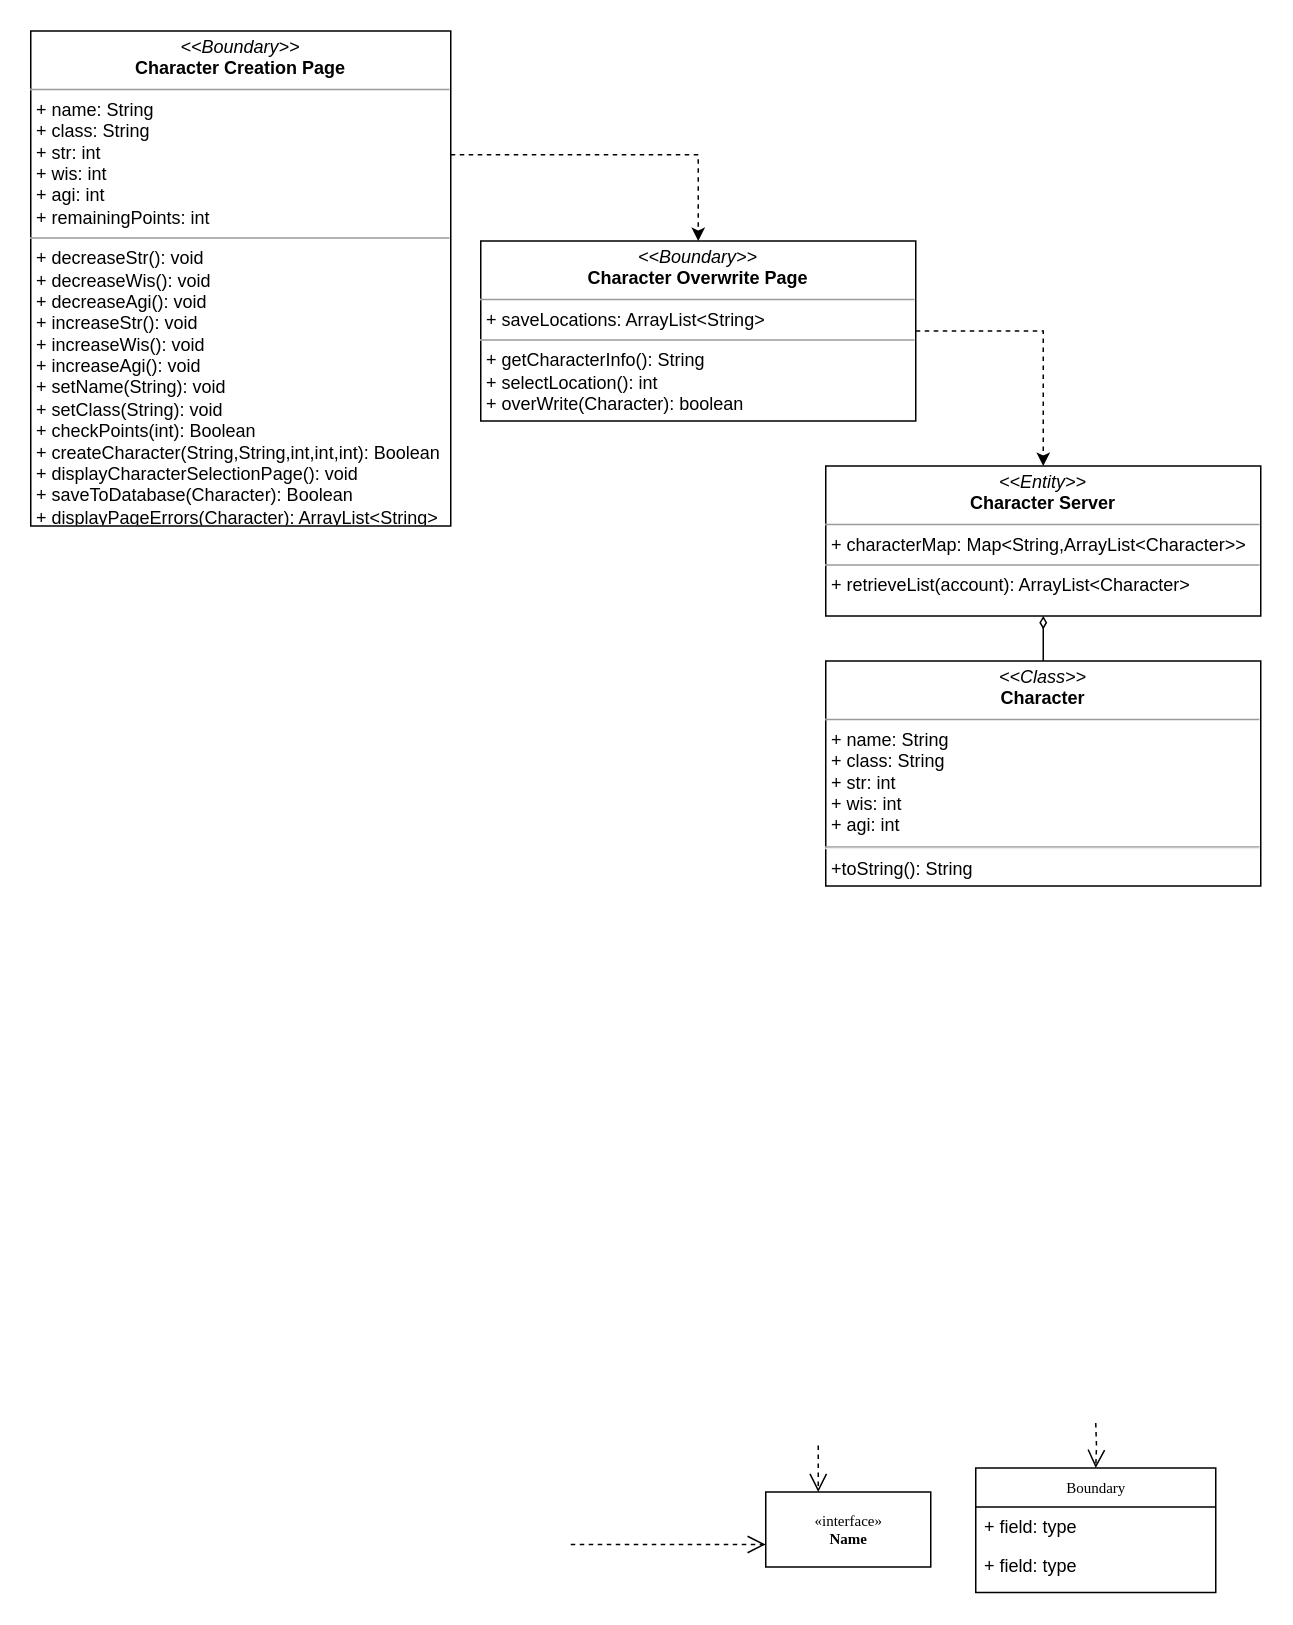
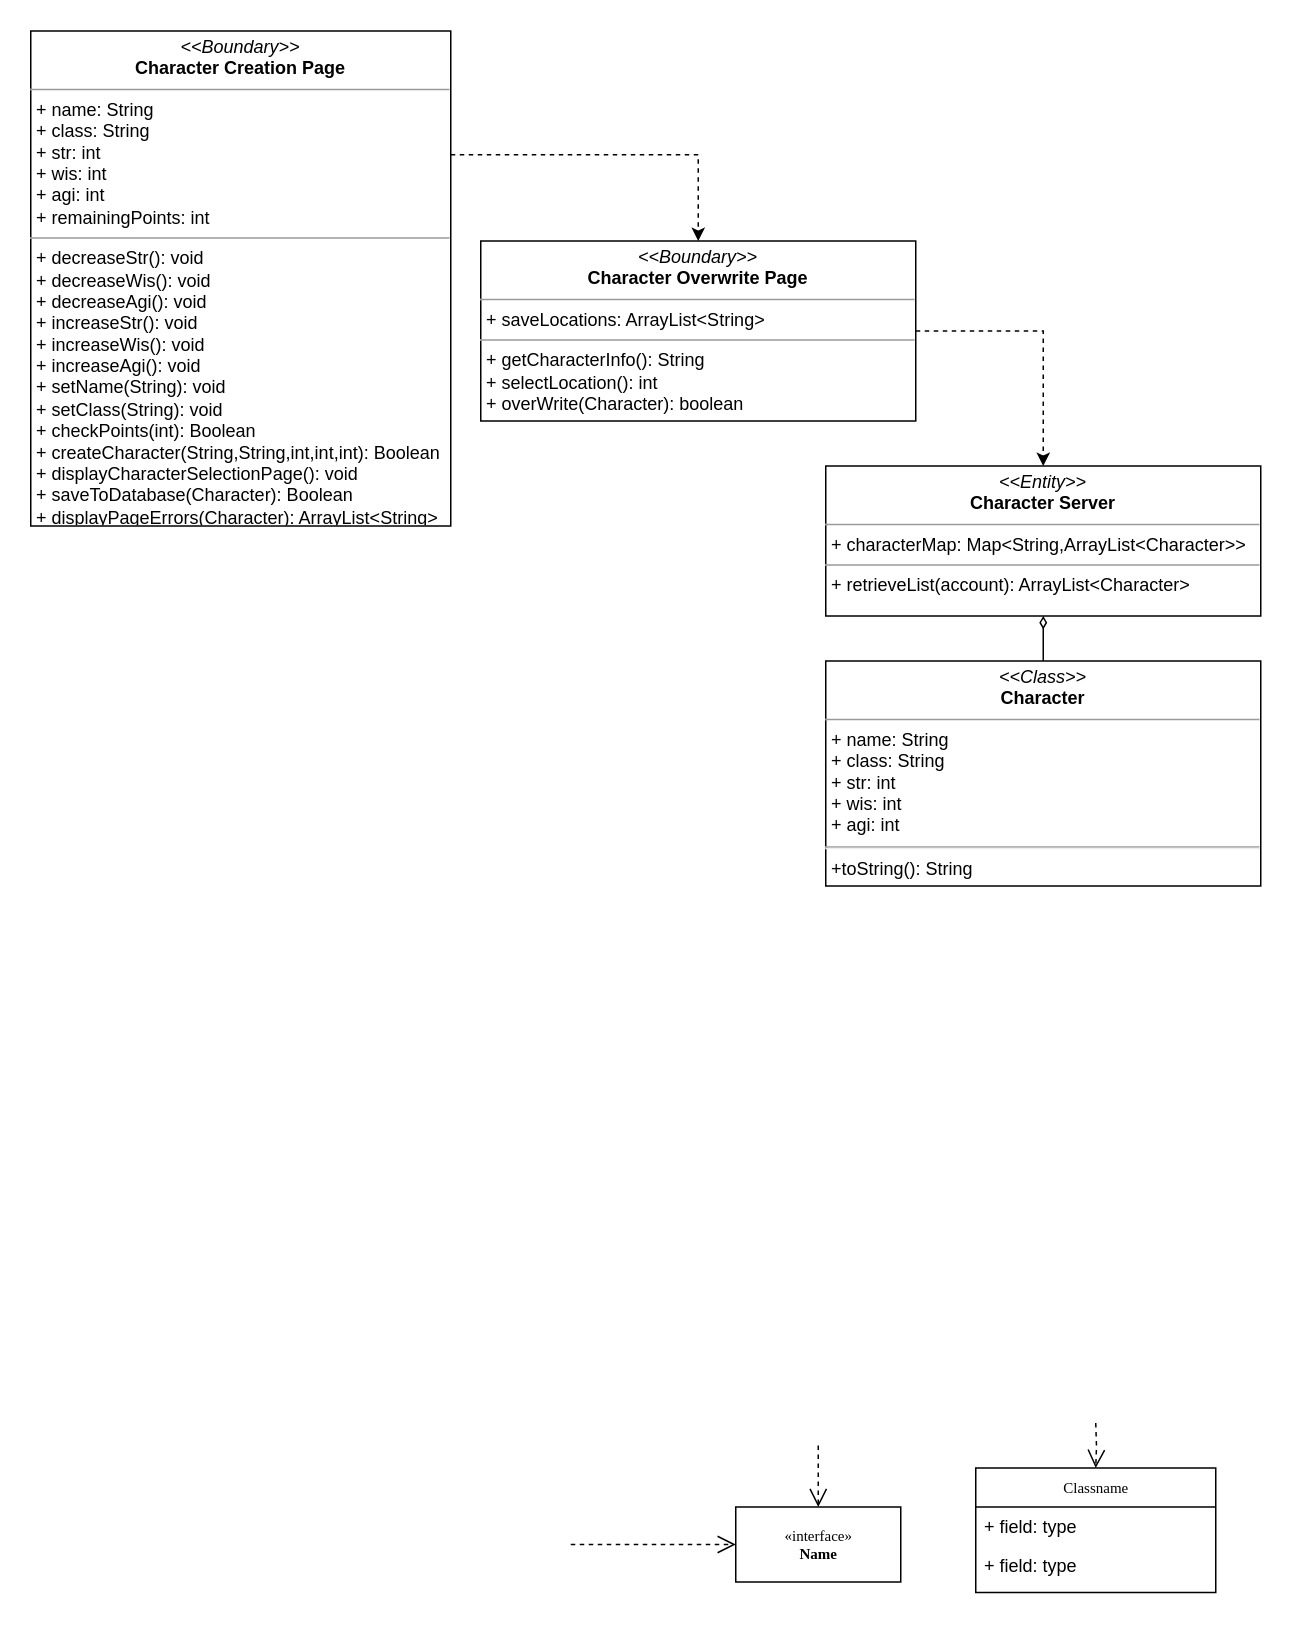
node "Boundary": label "Boundary" -> "Classname"
node "«interface» Name": moved (848, 1529) -> (818, 1544)
